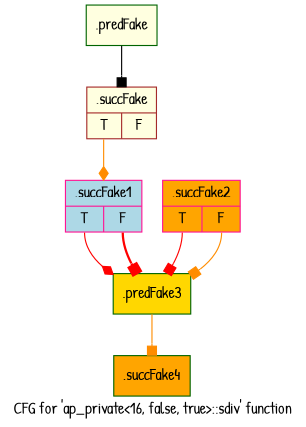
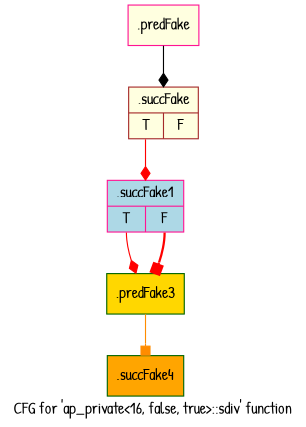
node ".predFake": color darkgreen -> deeppink
edge ".predFake" -> ".succFake": arrowhead box -> diamond
edge ".succFake" -> ".succFake1": color darkorange -> red
node ".succFake2": removed
